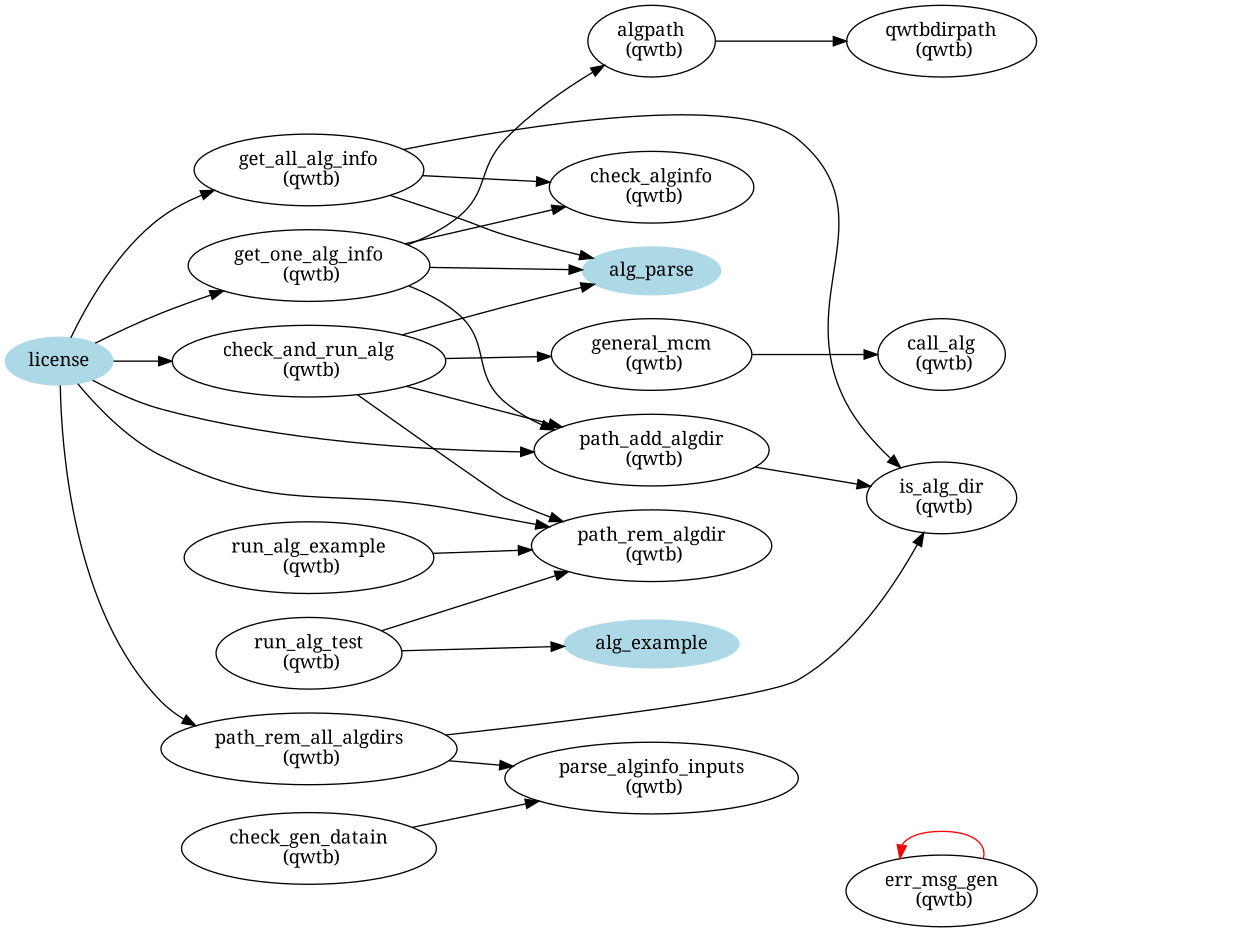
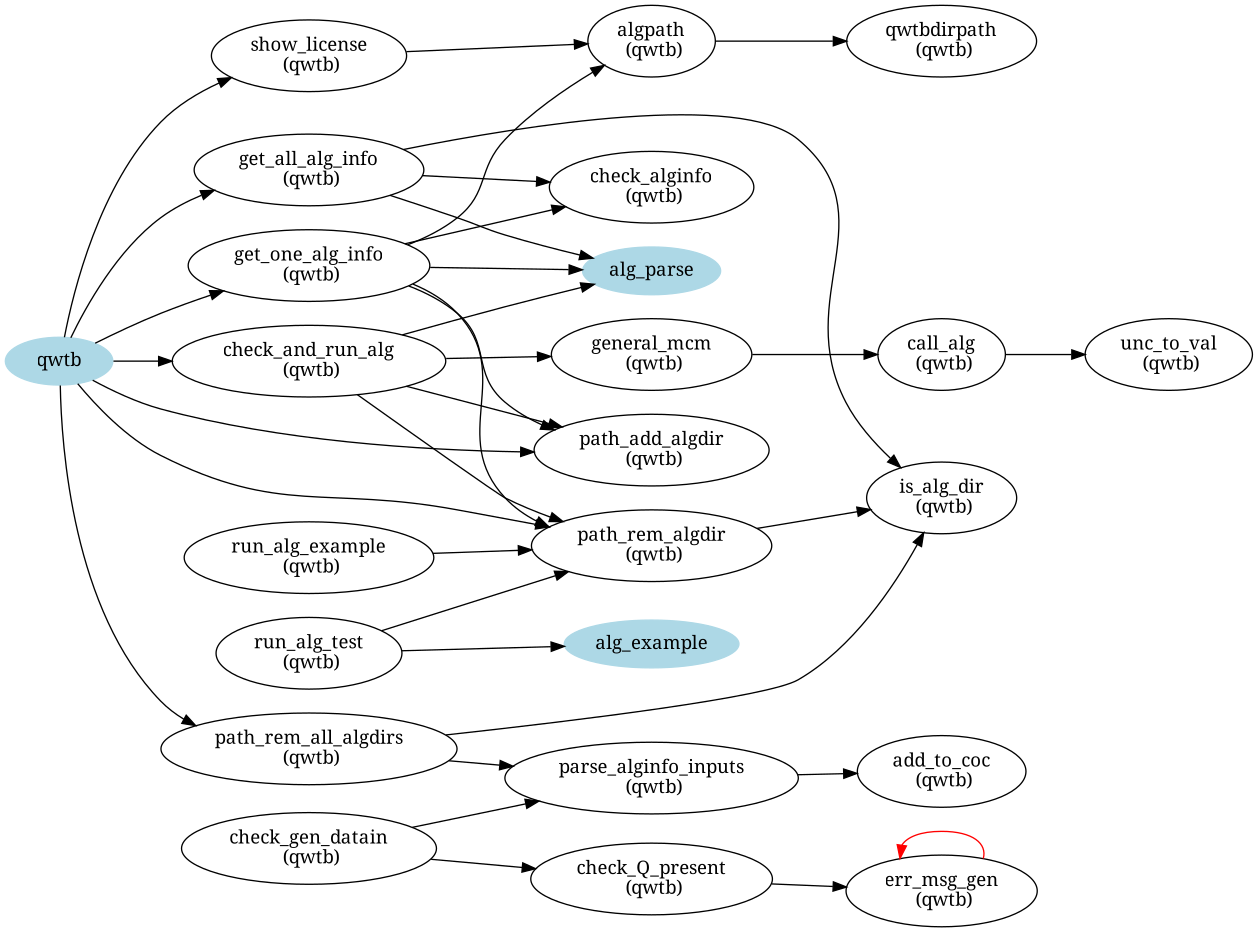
node "show_license (qwtb)": added
node "unc_to_val (qwtb)": added
node "license": label "license" -> "qwtb"
edge "get_one_alg_info (qwtb)" -> "path_rem_algdir (qwtb)": added
edge "path_add_algdir (qwtb)" -> "is_alg_dir (qwtb)": now "path_rem_algdir (qwtb)" -> "is_alg_dir (qwtb)"
node "add_to_coc (qwtb)": added
node "check_Q_present (qwtb)": added
